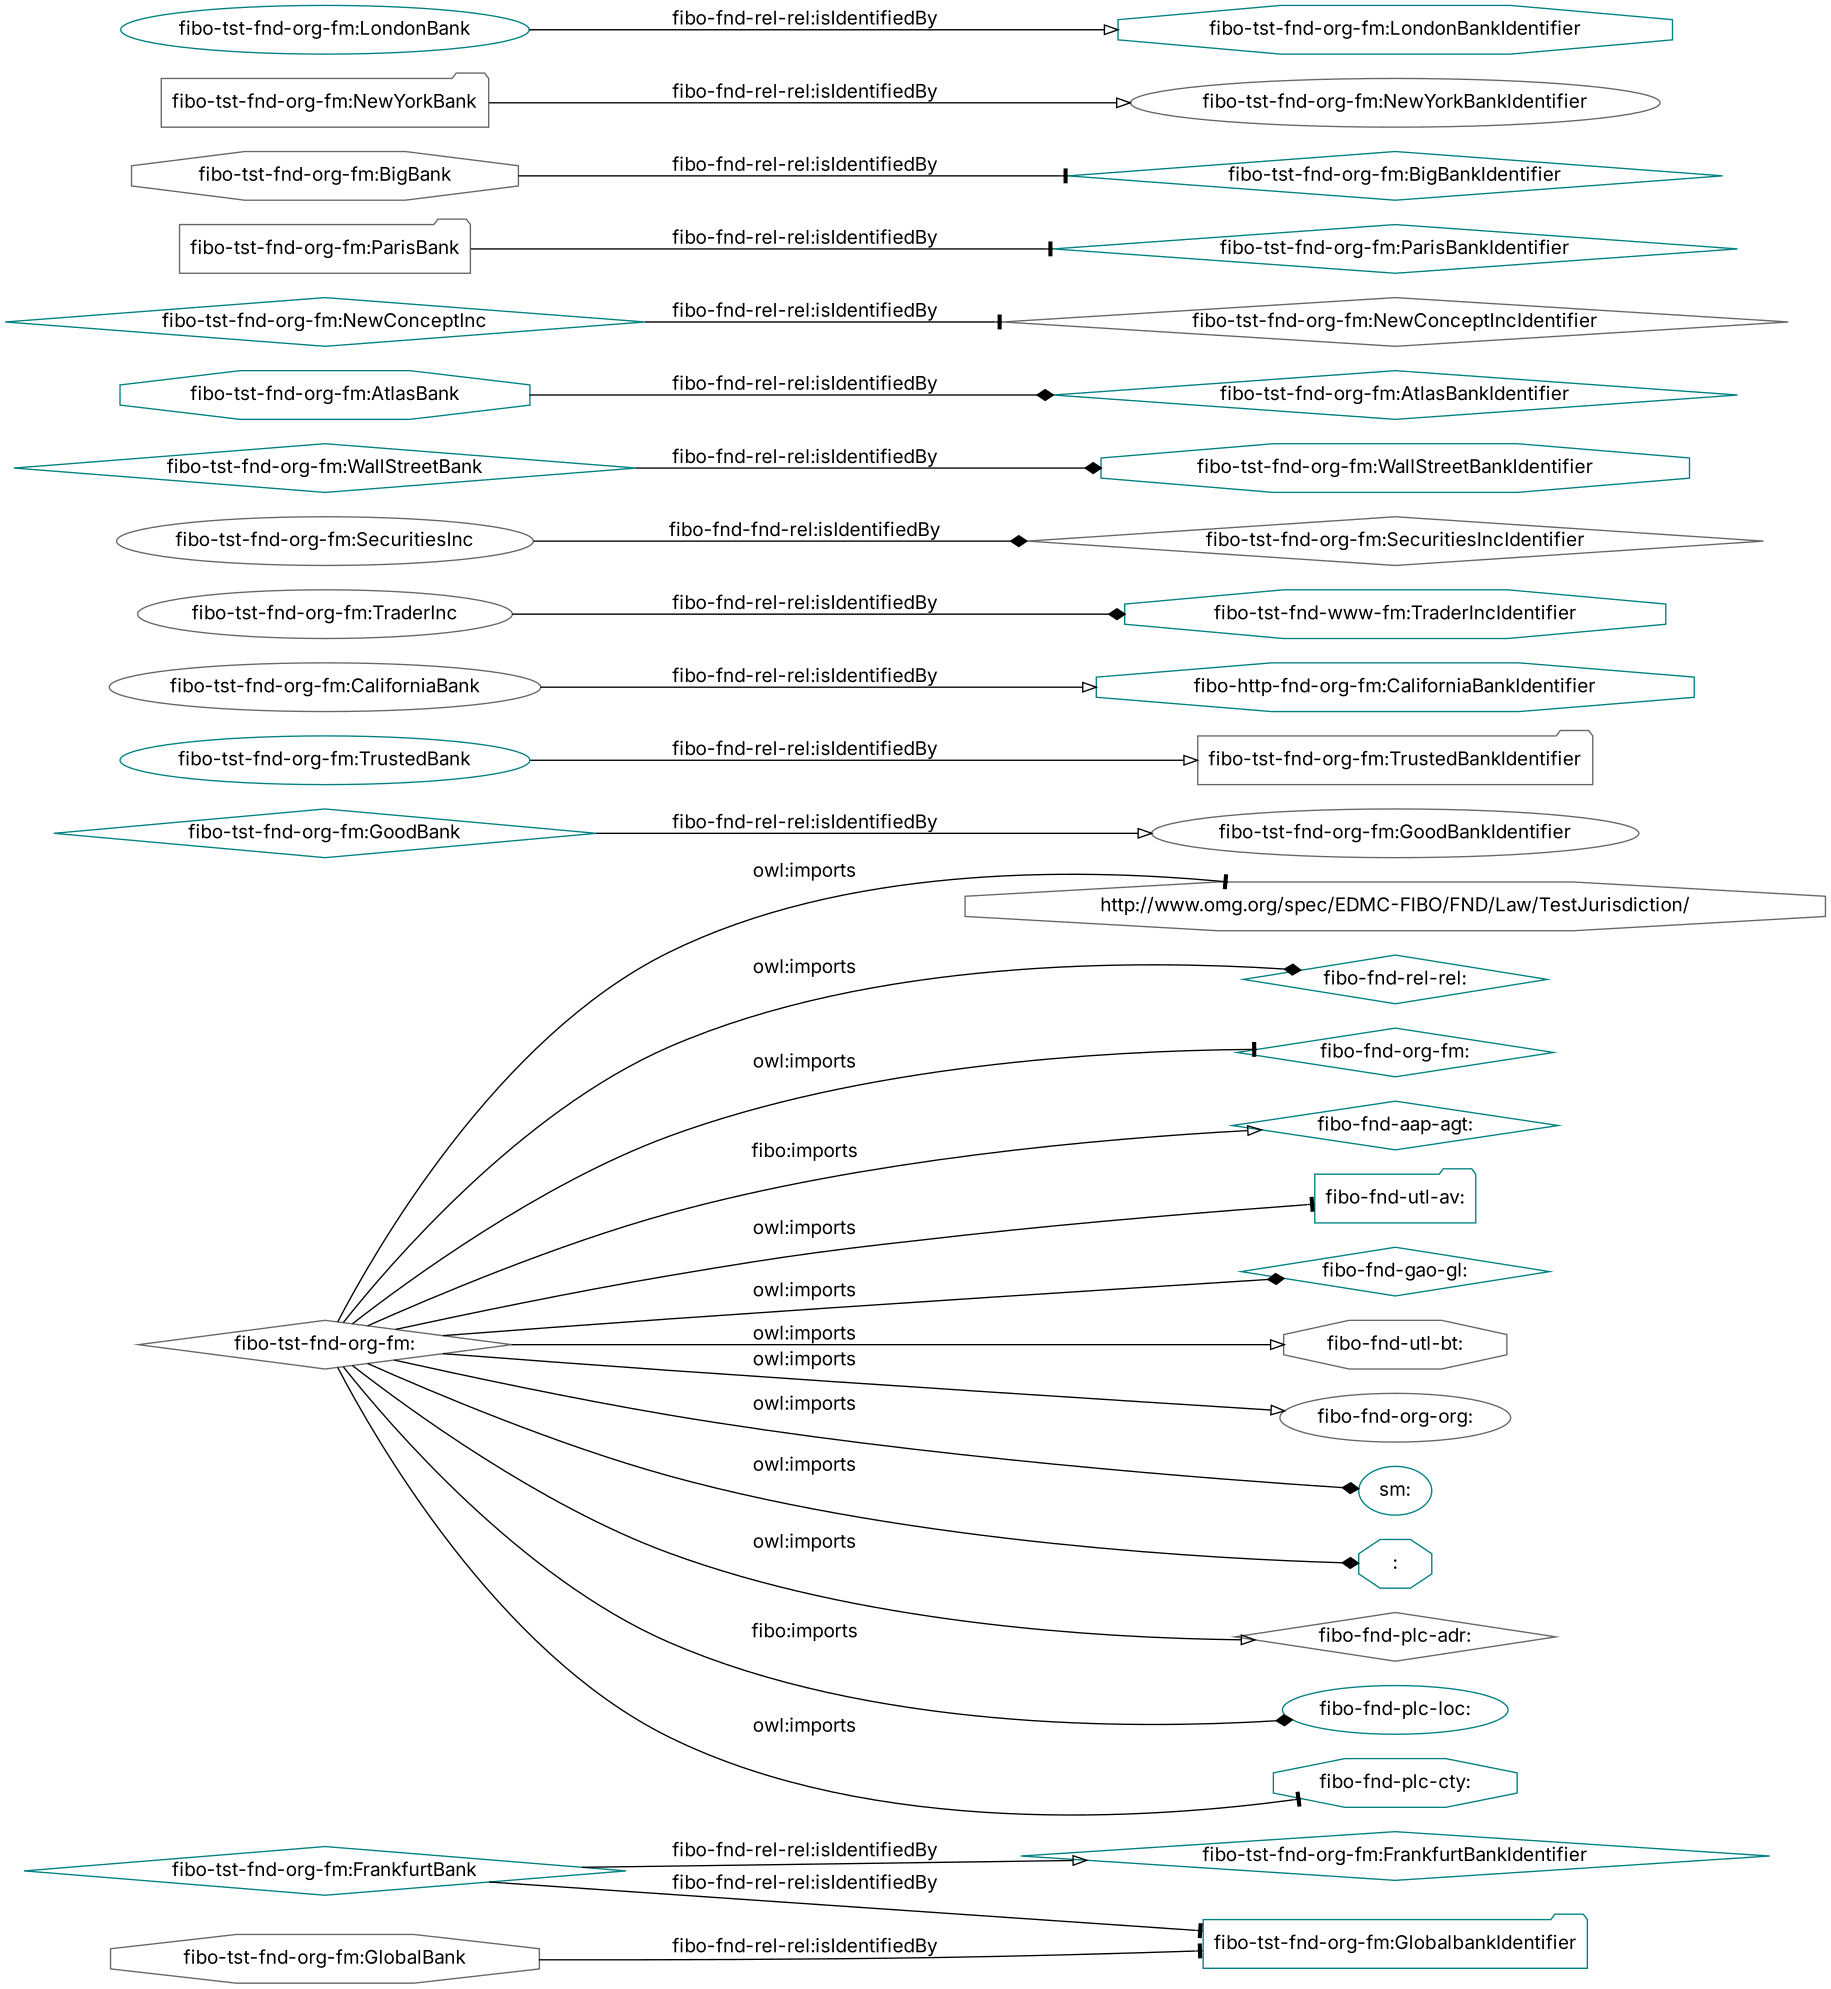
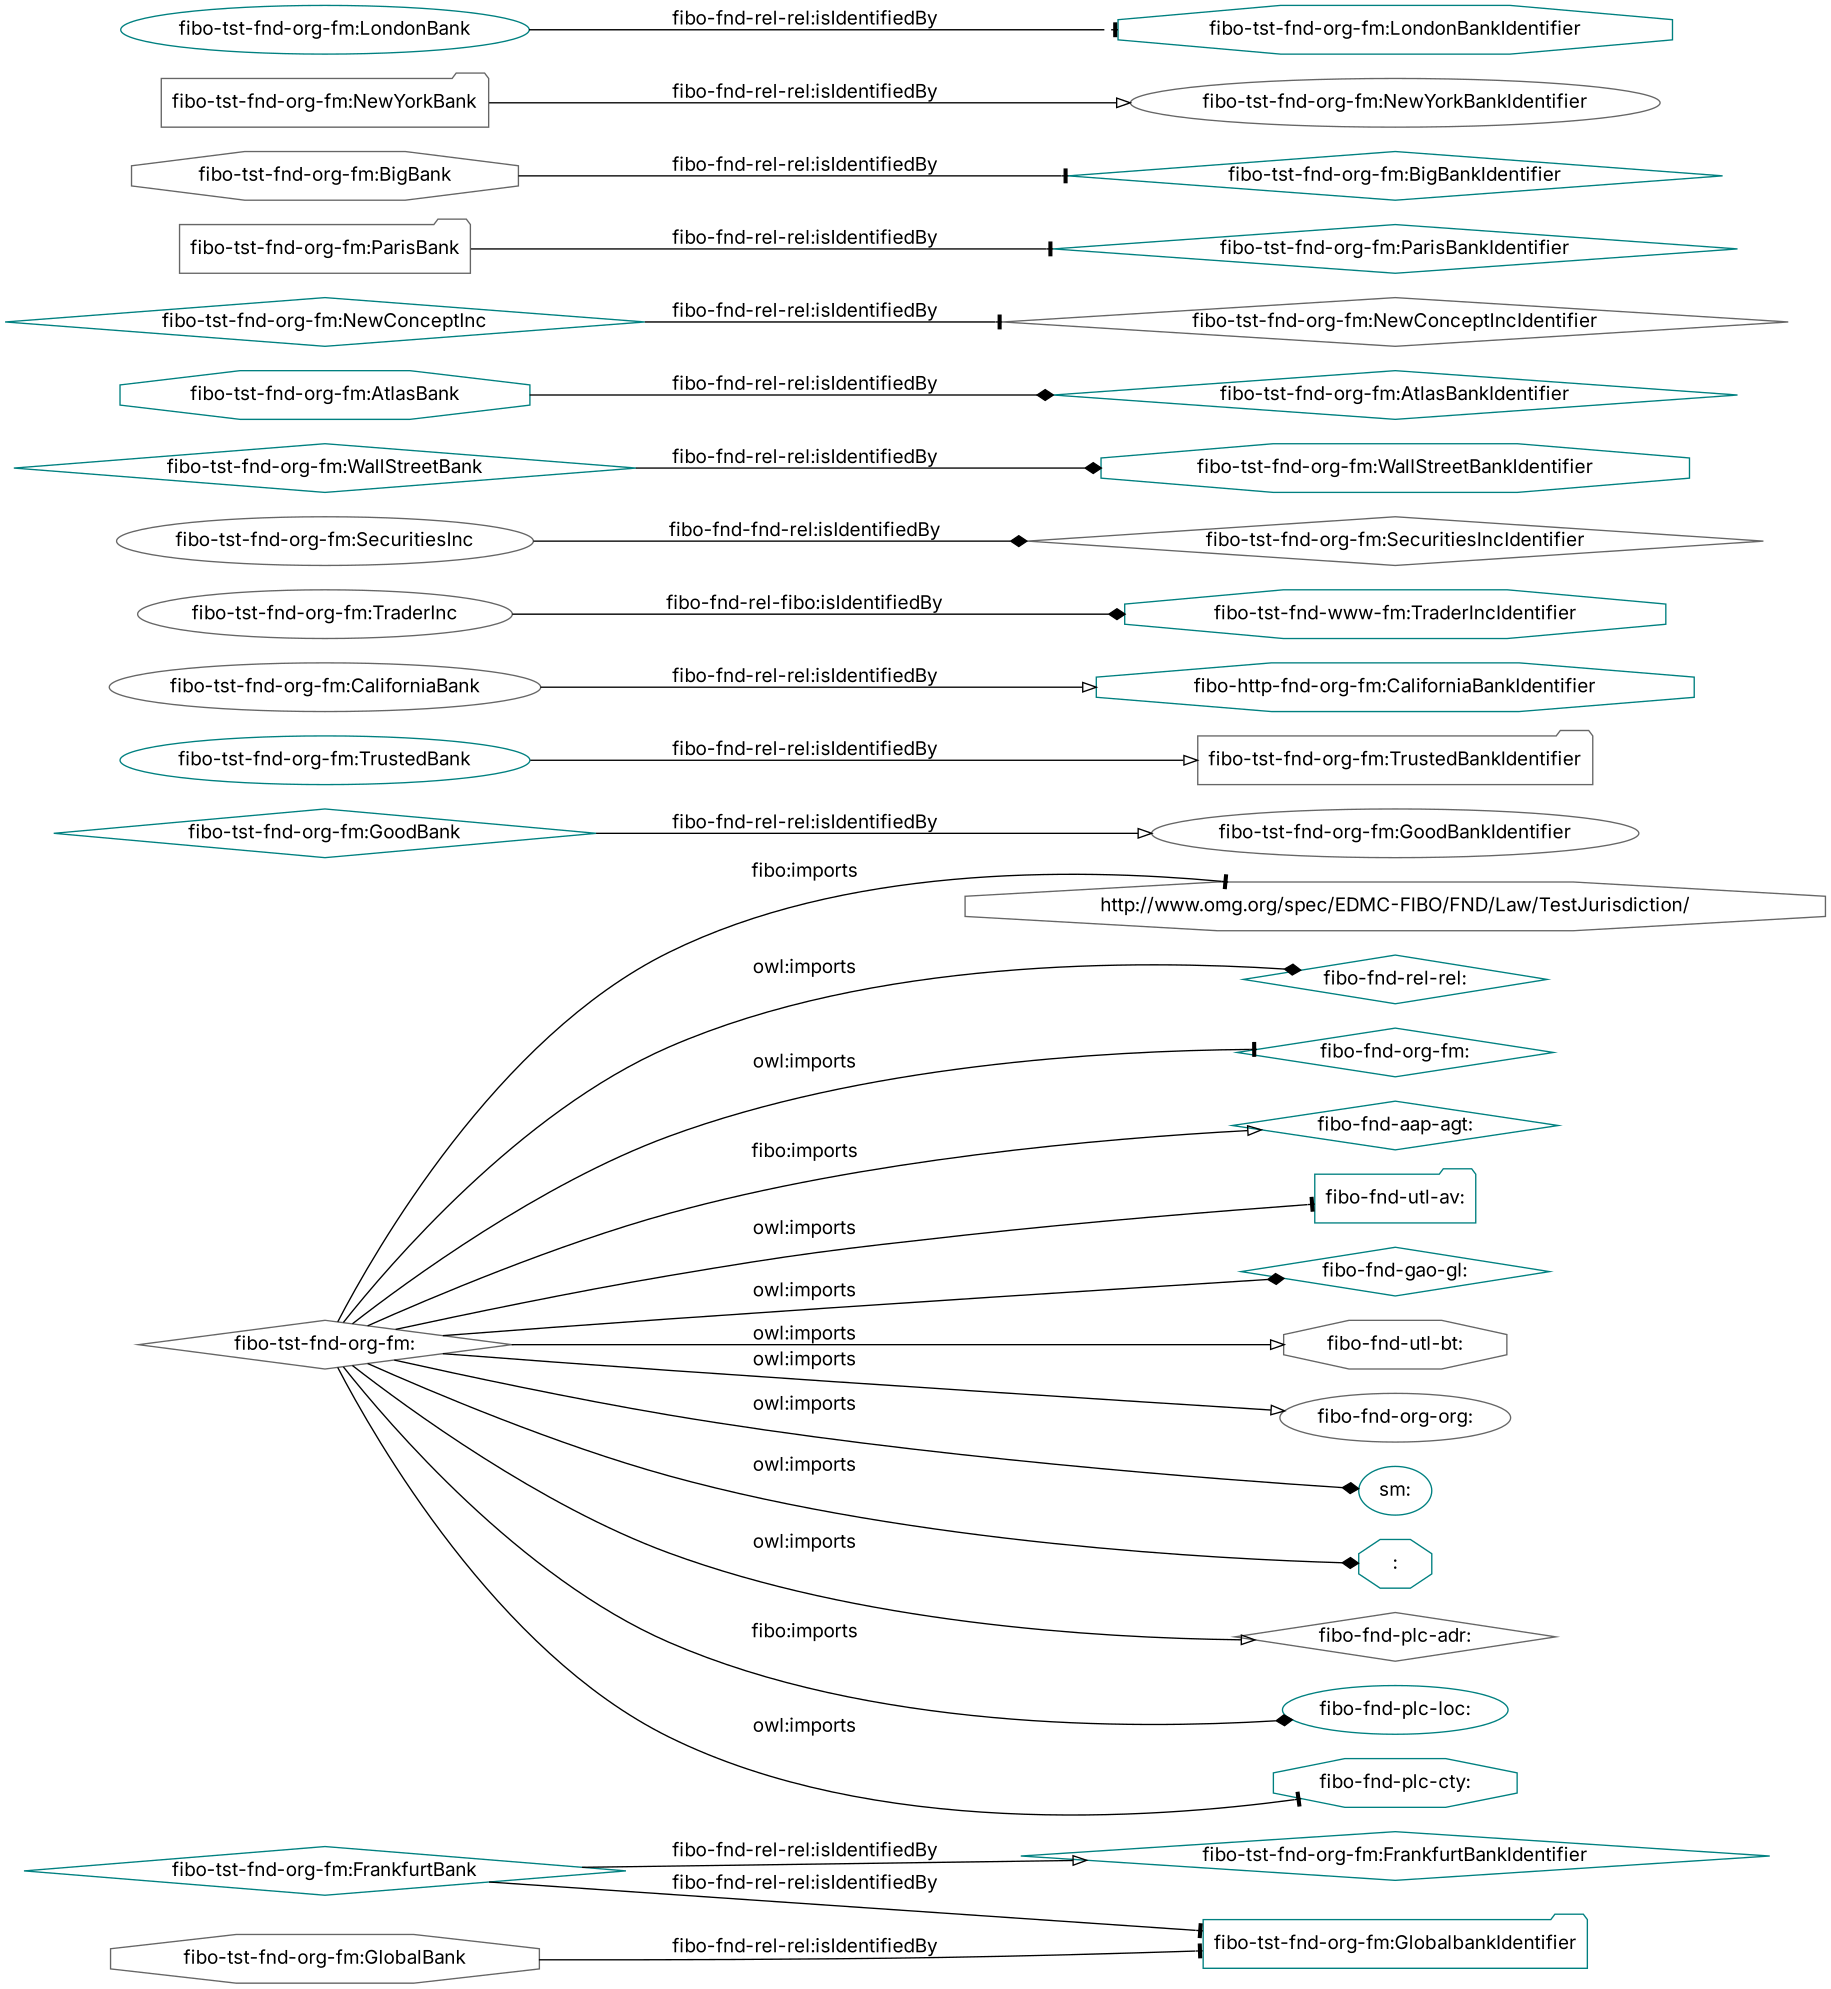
edge "fibo-tst-fnd-org-fm:LondonBank" -> "fibo-tst-fnd-org-fm:LondonBankIdentifier": arrowhead onormal -> tee
edge "fibo-tst-fnd-org-fm:TraderInc" -> "fibo-tst-fnd-www-fm:TraderIncIdentifier": label "fibo-fnd-rel-rel:isIdentifiedBy" -> "fibo-fnd-rel-fibo:isIdentifiedBy"
edge "fibo-tst-fnd-org-fm:" -> "http://www.omg.org/spec/EDMC-FIBO/FND/Law/TestJurisdiction/": label "owl:imports" -> "fibo:imports"
